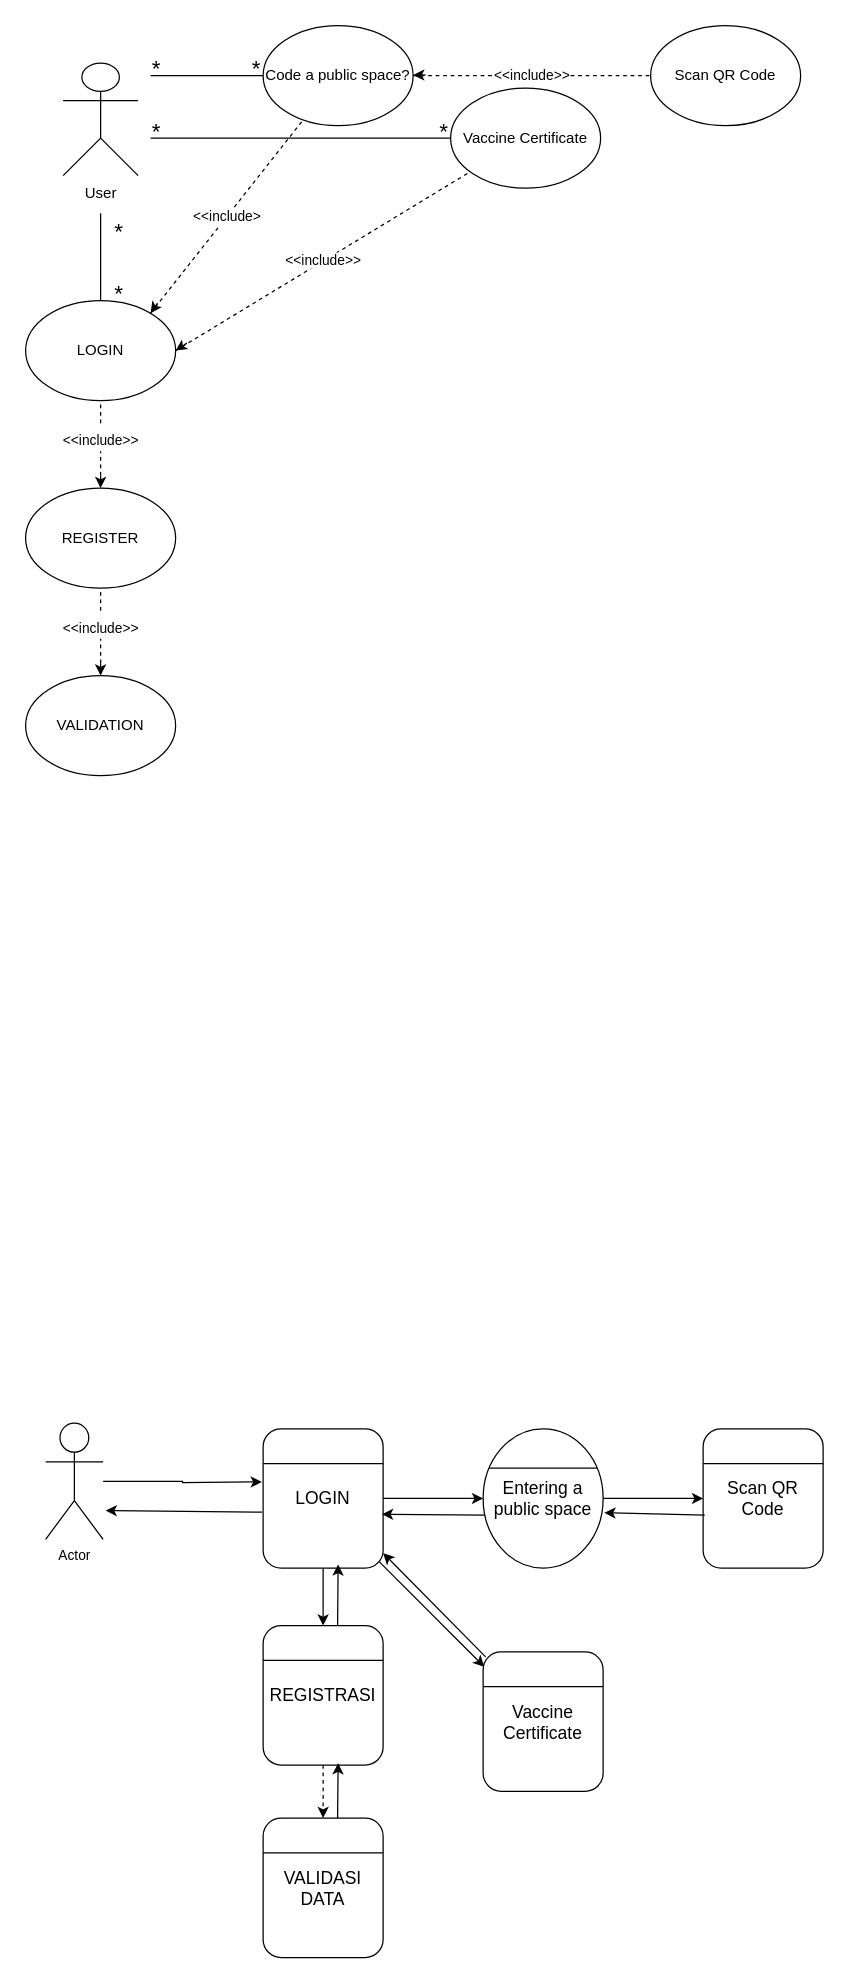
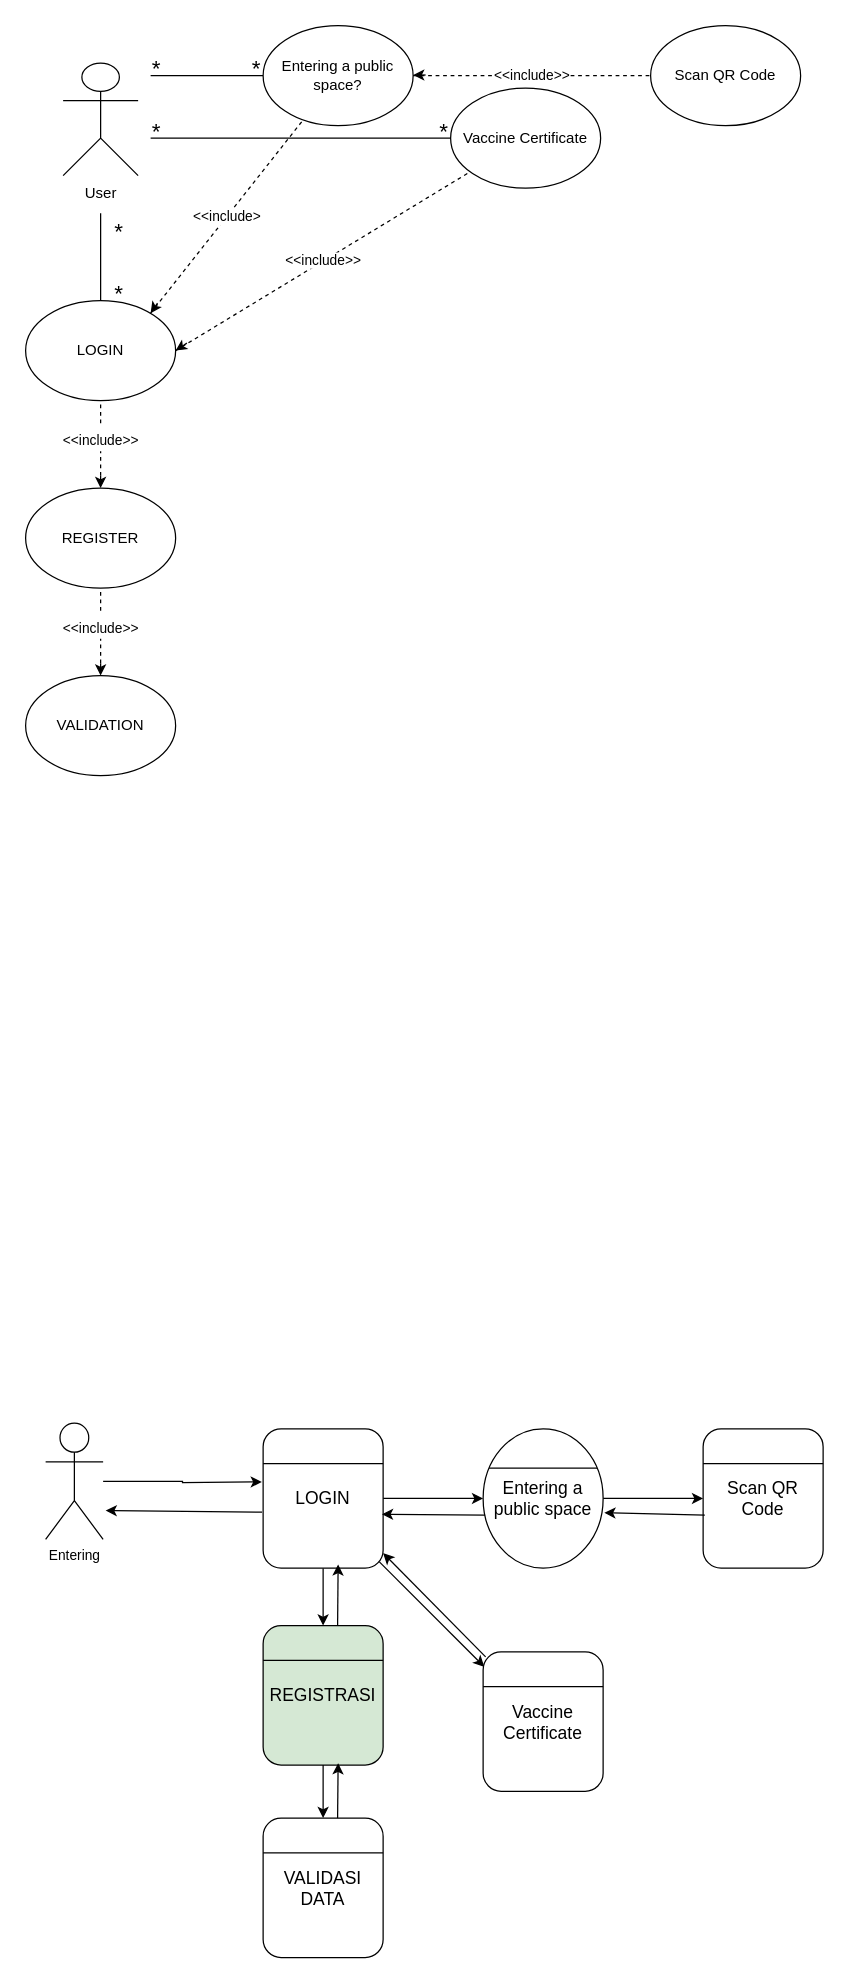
node "Code a public space?": label "Code a public space?" -> "Entering a public space?"
node "Actor": label "Actor" -> "Entering"
node "REGISTRASI": fillcolor #ffffff -> #d5e8d4
edge "REGISTRASI" -> "VALIDASI DATA": style dashed -> solid
